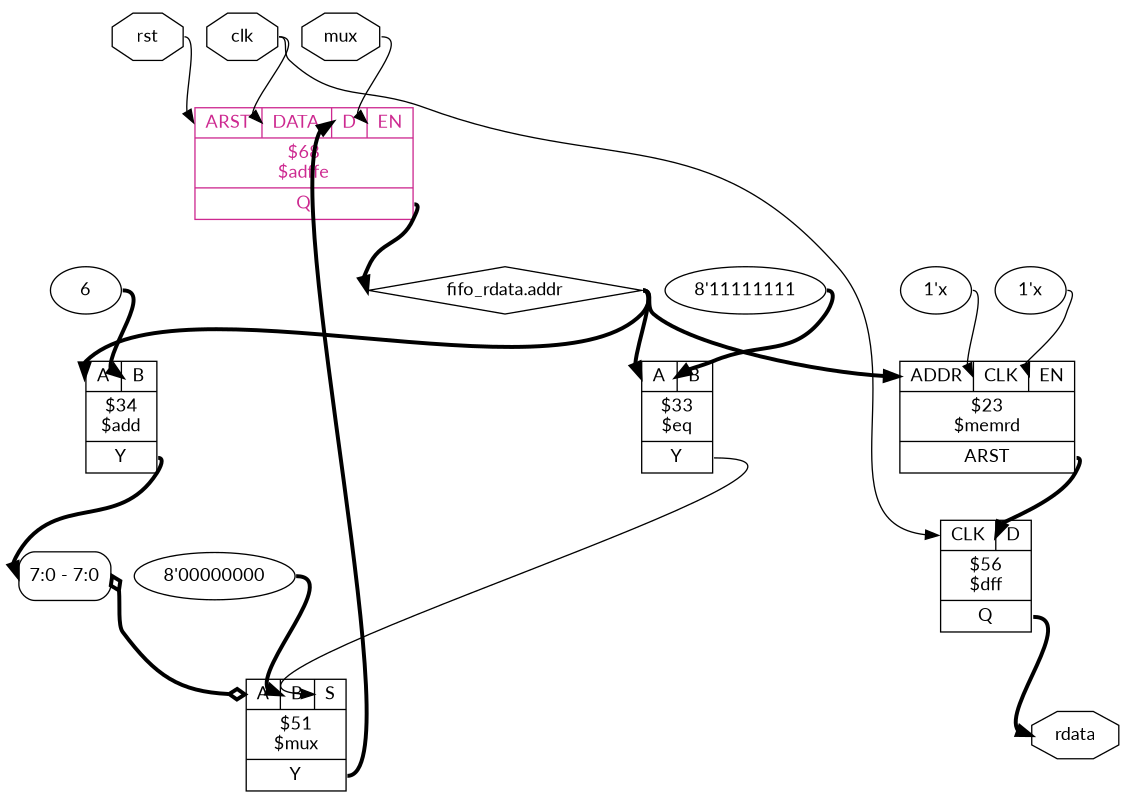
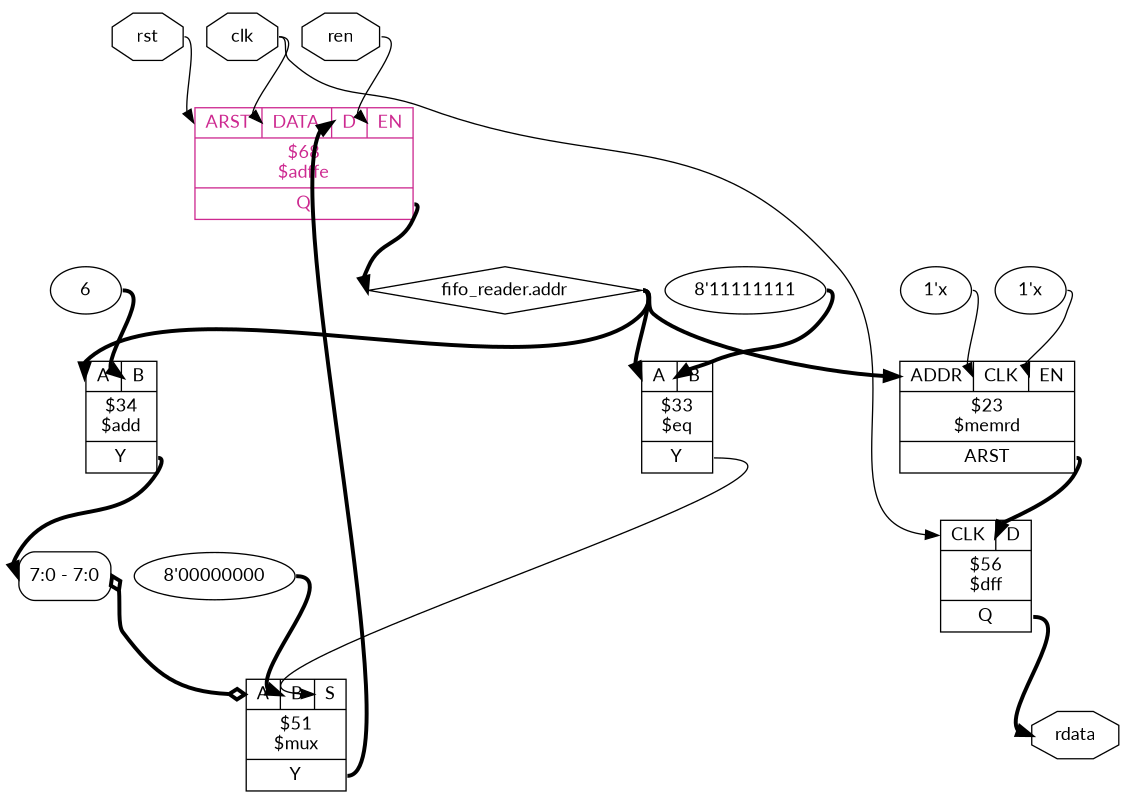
node "mux": label "mux" -> "ren"
node "fifo_rdata.addr": label "fifo_rdata.addr" -> "fifo_reader.addr"
